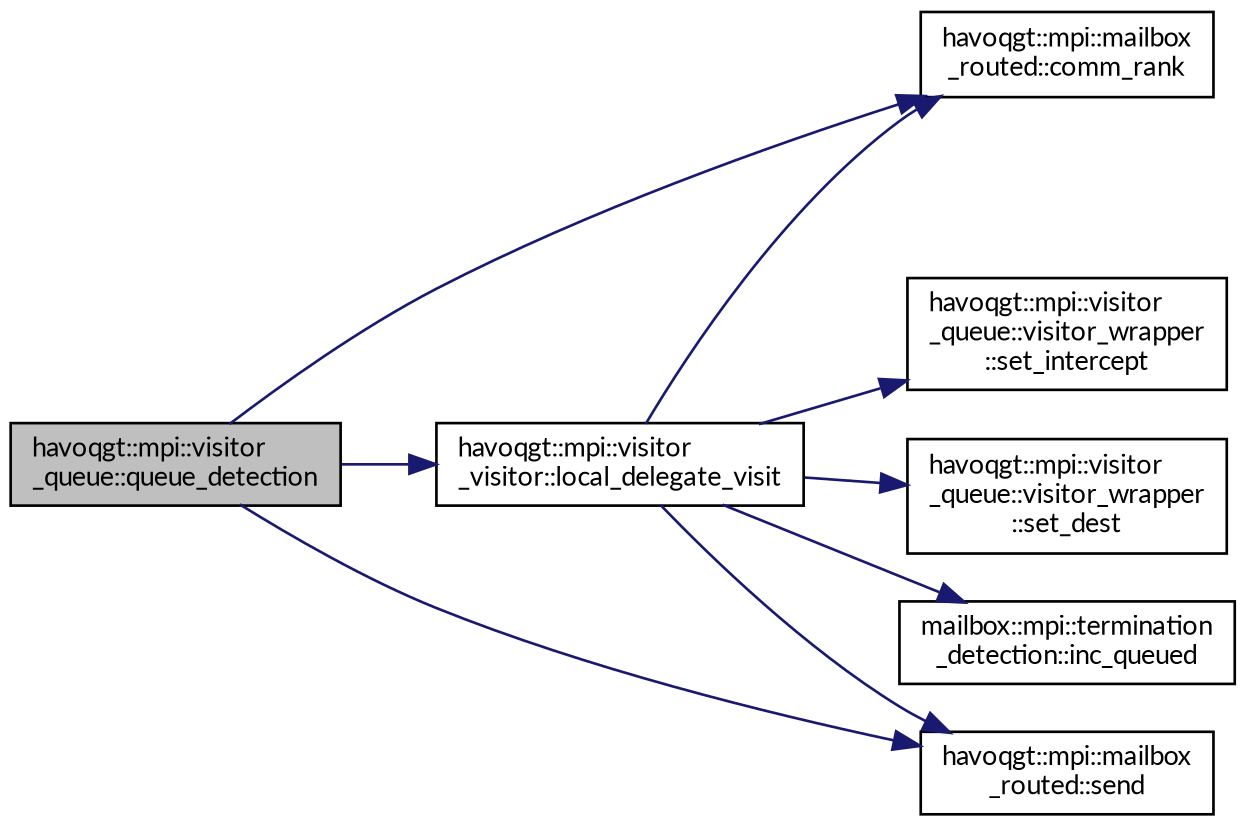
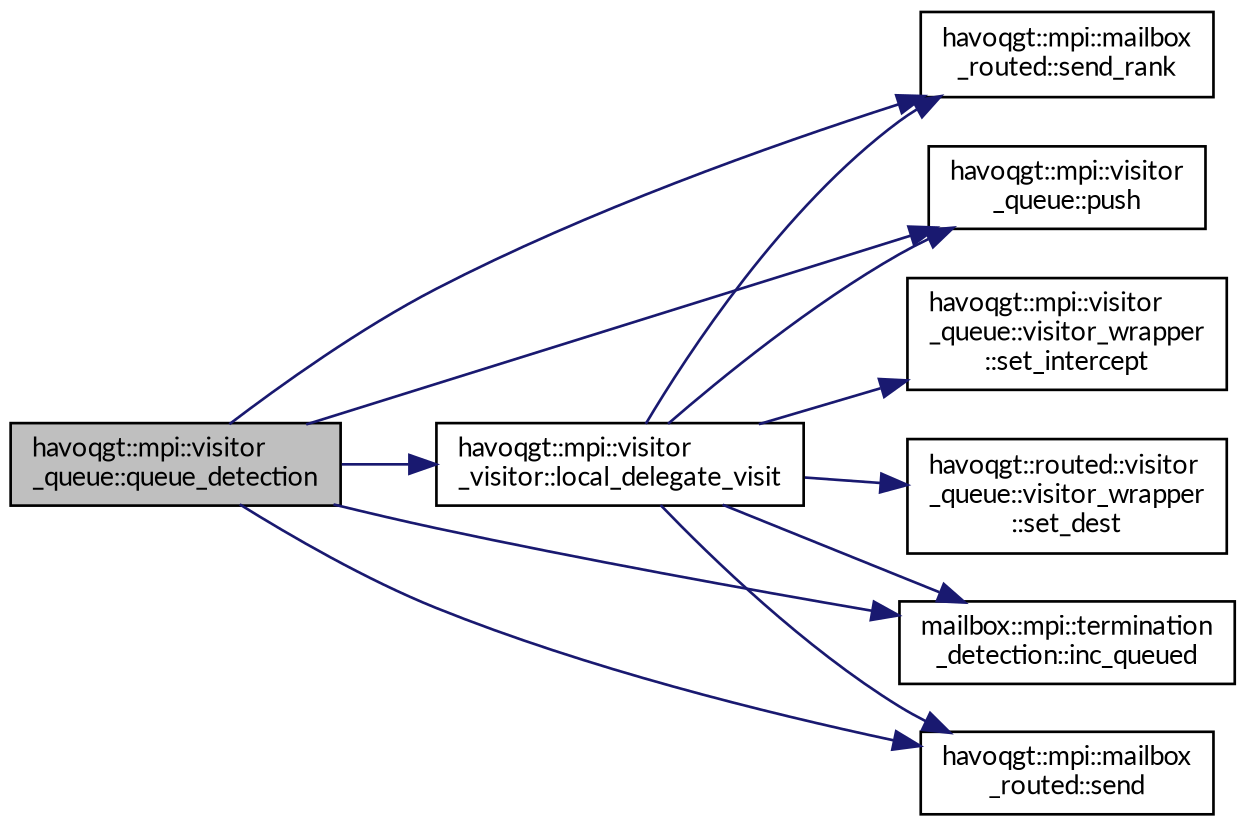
node "havoqgt::mpi::mailbox _routed::comm_rank": label "havoqgt::mpi::mailbox _routed::comm_rank" -> "havoqgt::mpi::mailbox _routed::send_rank"
node "havoqgt::mpi::visitor _queue::push": added
node "havoqgt::mpi::visitor _queue::visitor_wrapper ::set_dest": label "havoqgt::mpi::visitor _queue::visitor_wrapper ::set_dest" -> "havoqgt::routed::visitor _queue::visitor_wrapper ::set_dest"
edge "havoqgt::mpi::visitor _queue::queue_detection" -> "mailbox::mpi::termination _detection::inc_queued": added
